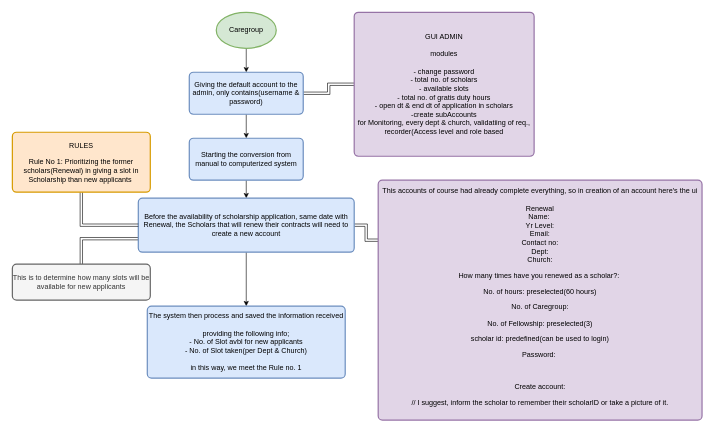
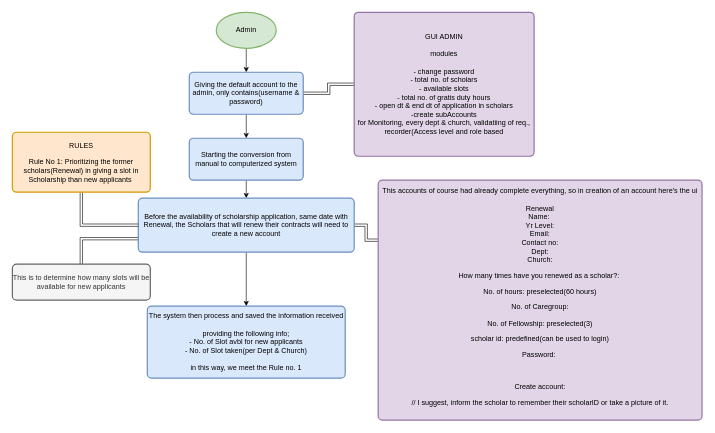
node "Caregroup": label "Caregroup" -> "Admin"
